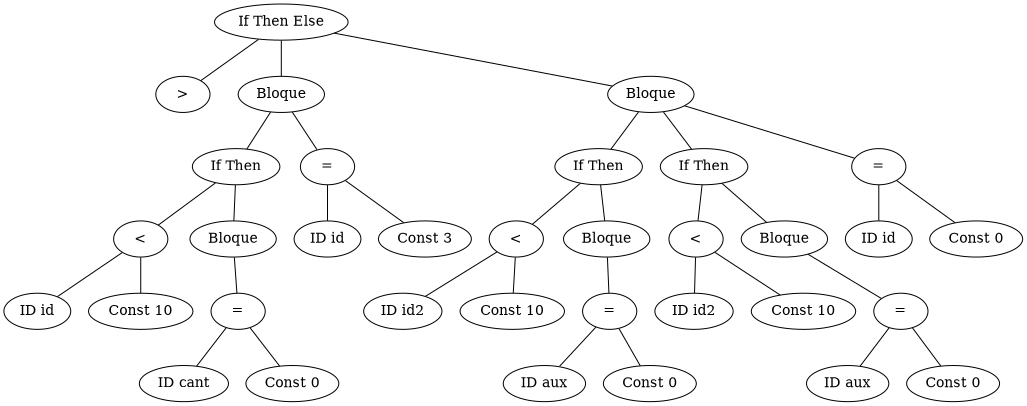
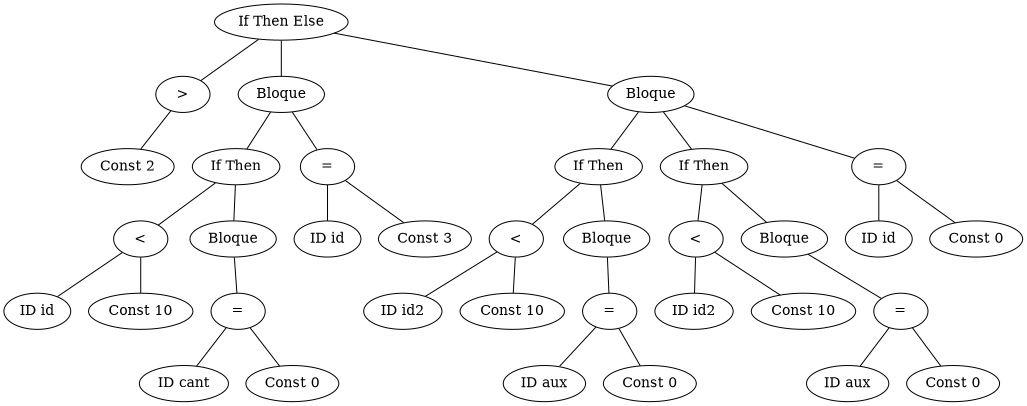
node "Const 2": added
